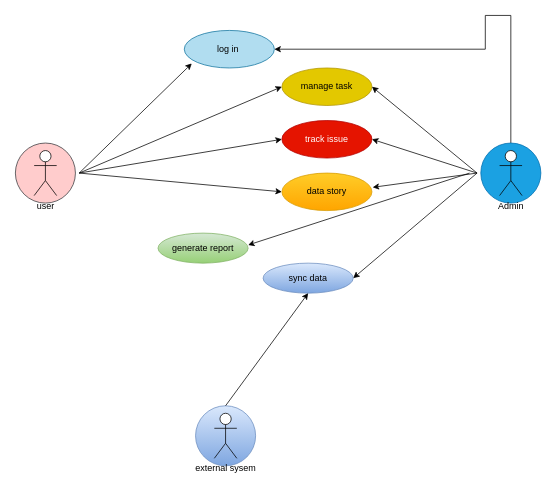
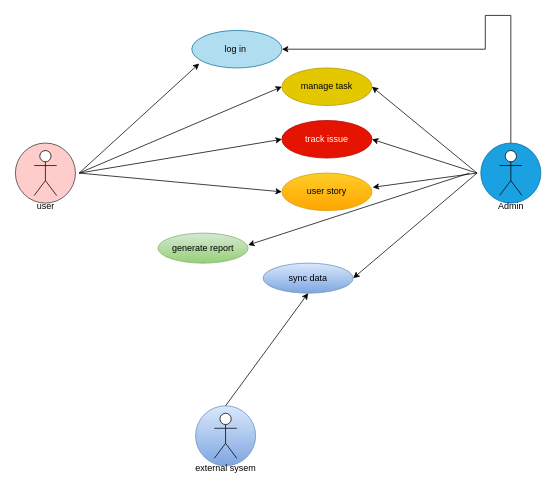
node "log in": moved (229, 49) -> (237, 49)
node "data story": label "data story" -> "user story"
